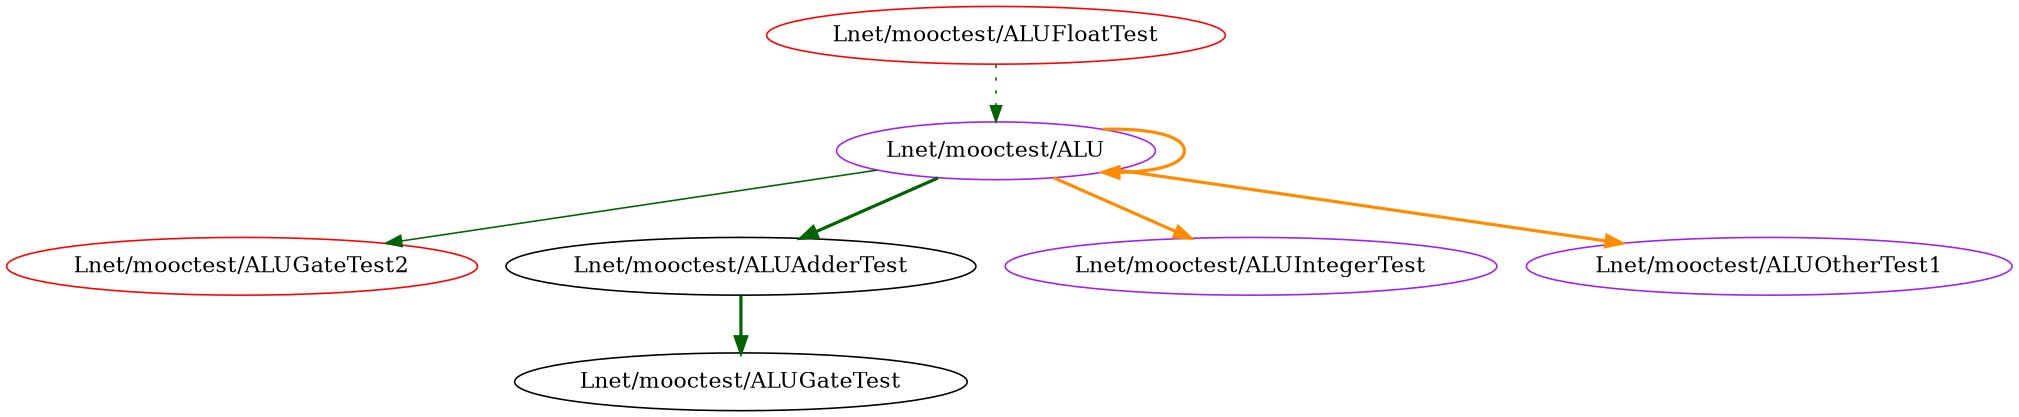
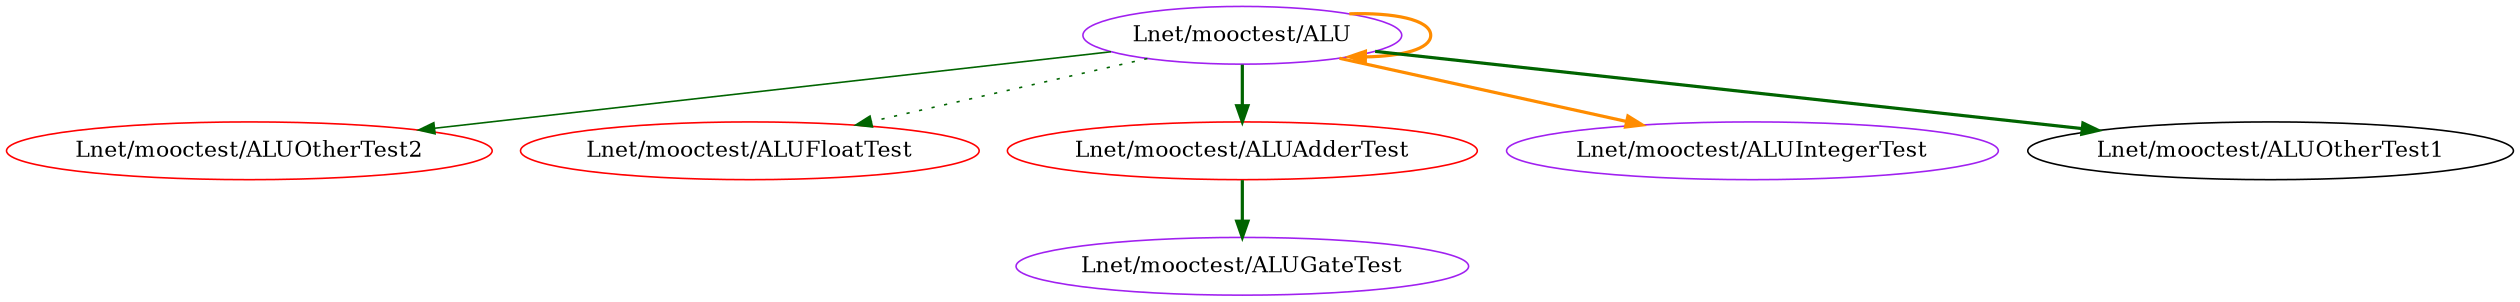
edge "Lnet/mooctest/ALUFloatTest" -> "Lnet/mooctest/ALU": reversed
edge "Lnet/mooctest/ALU" -> "Lnet/mooctest/ALUOtherTest1": color darkorange -> darkgreen
node "Lnet/mooctest/ALUGateTest2": label "Lnet/mooctest/ALUGateTest2" -> "Lnet/mooctest/ALUOtherTest2"
node "Lnet/mooctest/ALUAdderTest": color black -> red
node "Lnet/mooctest/ALUOtherTest1": color purple -> black
node "Lnet/mooctest/ALUGateTest": color black -> purple
